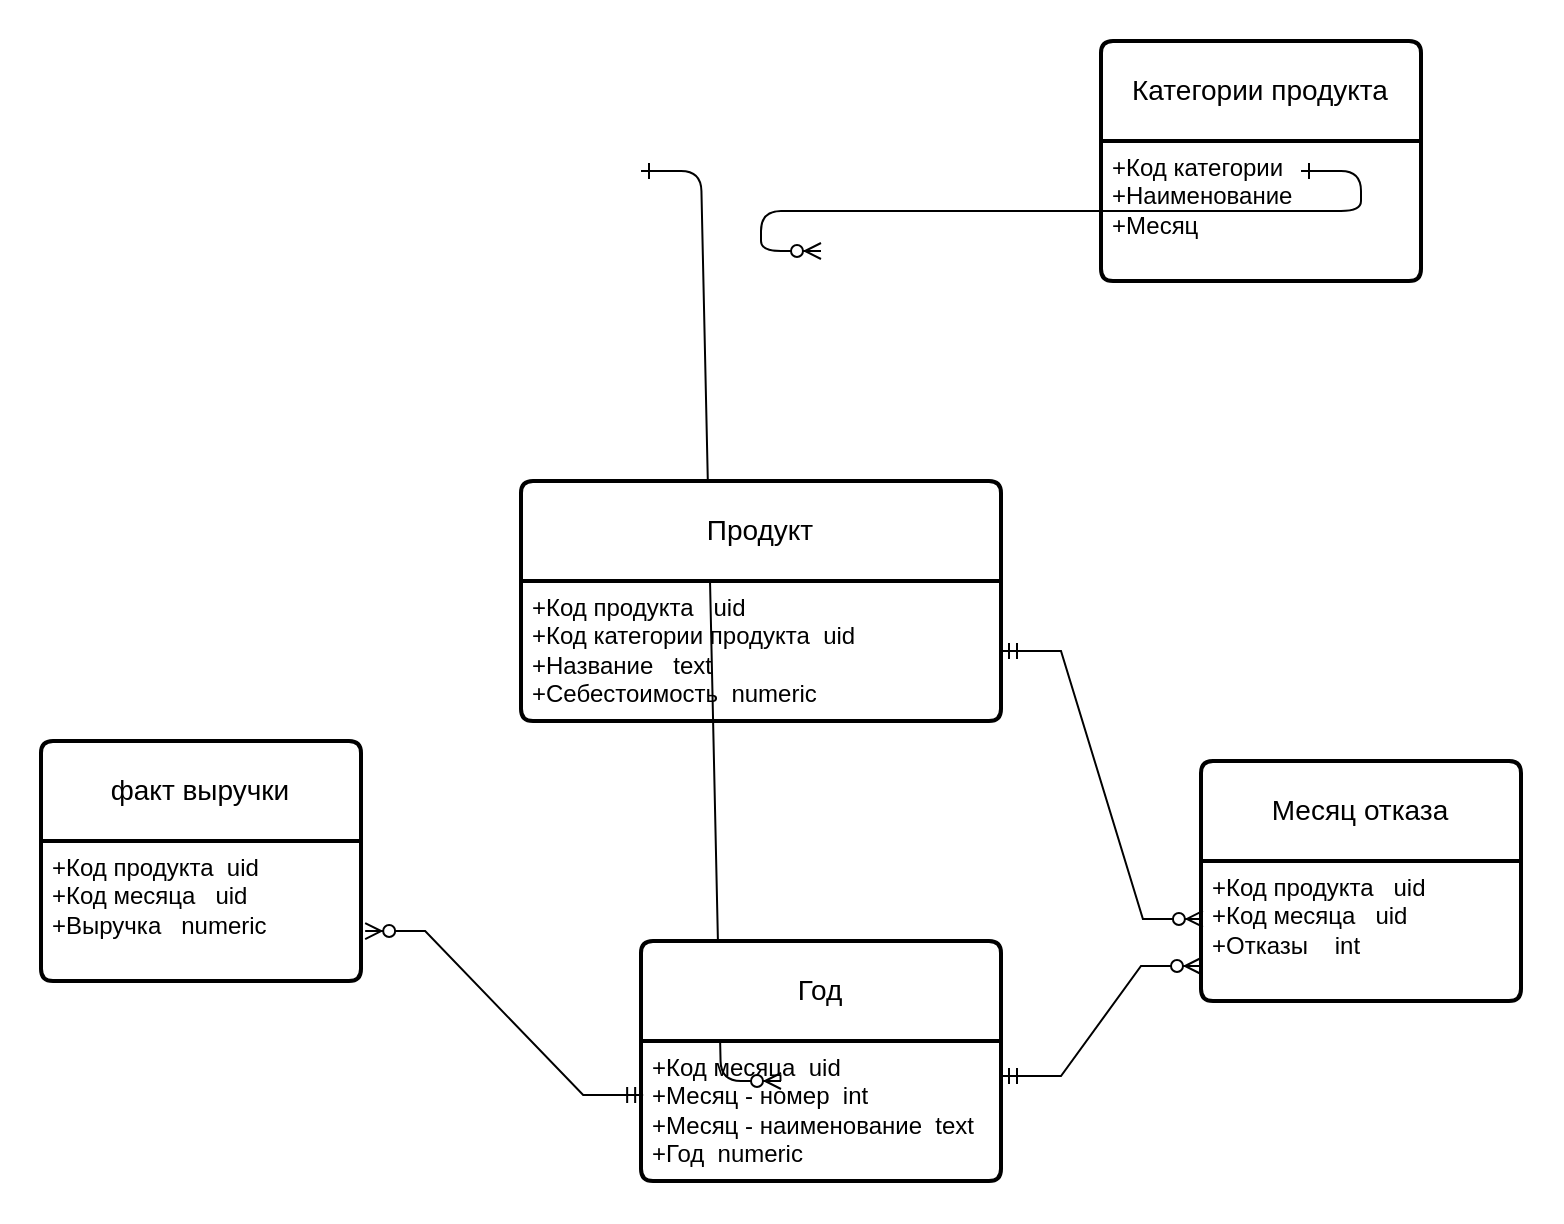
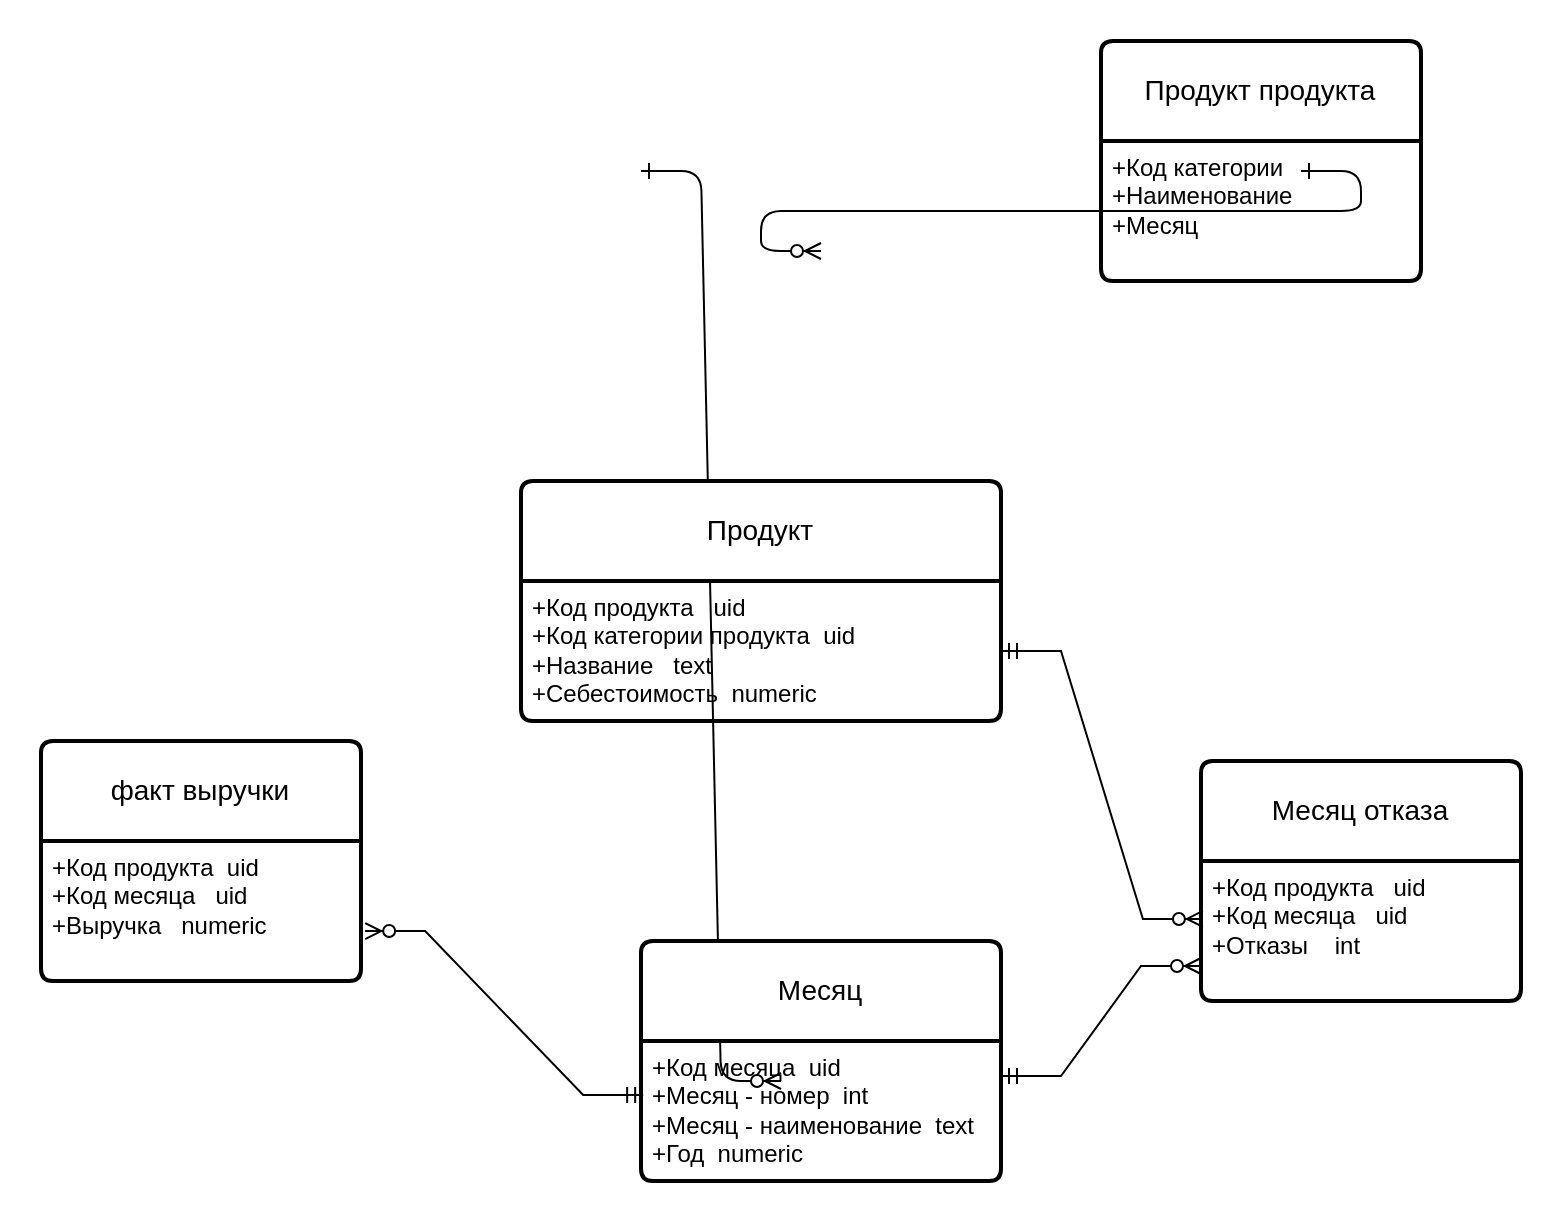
node "Категории продукта": label "Категории продукта" -> "Продукт продукта"
node "Год": label "Год" -> "Месяц"
